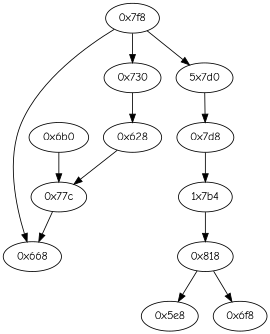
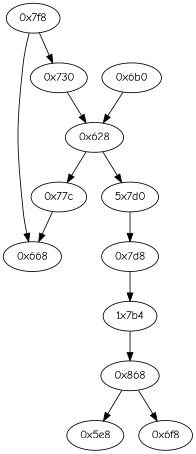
edge "0x7f8" -> "5x7d0": now "0x628" -> "5x7d0"
edge "0x6b0" -> "0x77c": now "0x6b0" -> "0x628"
node "0x818": label "0x818" -> "0x868"
